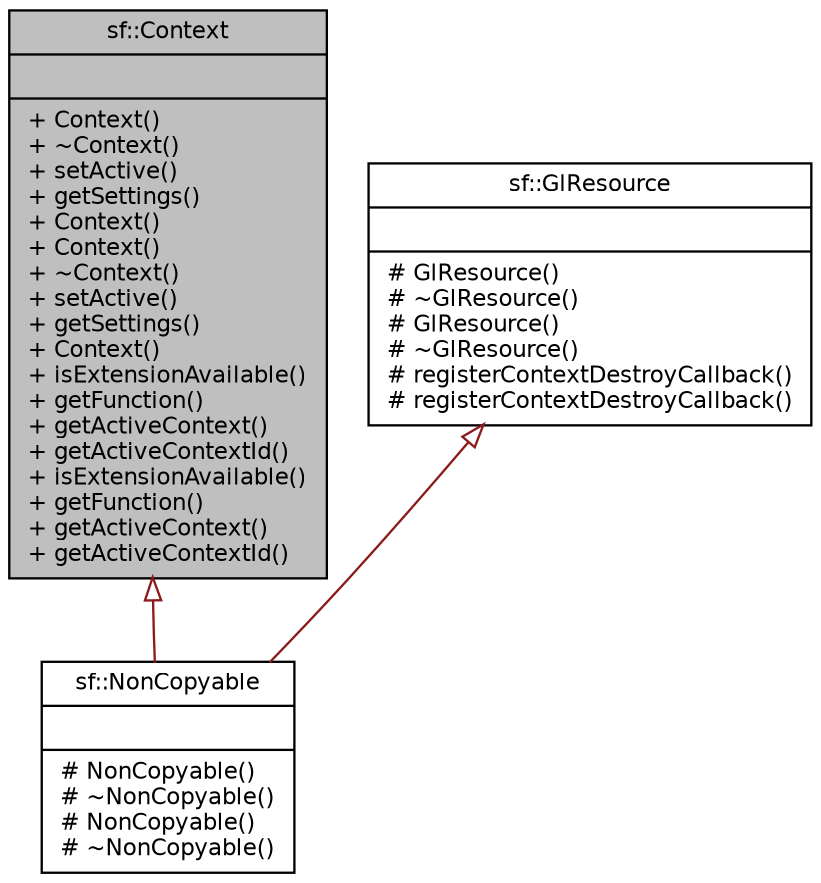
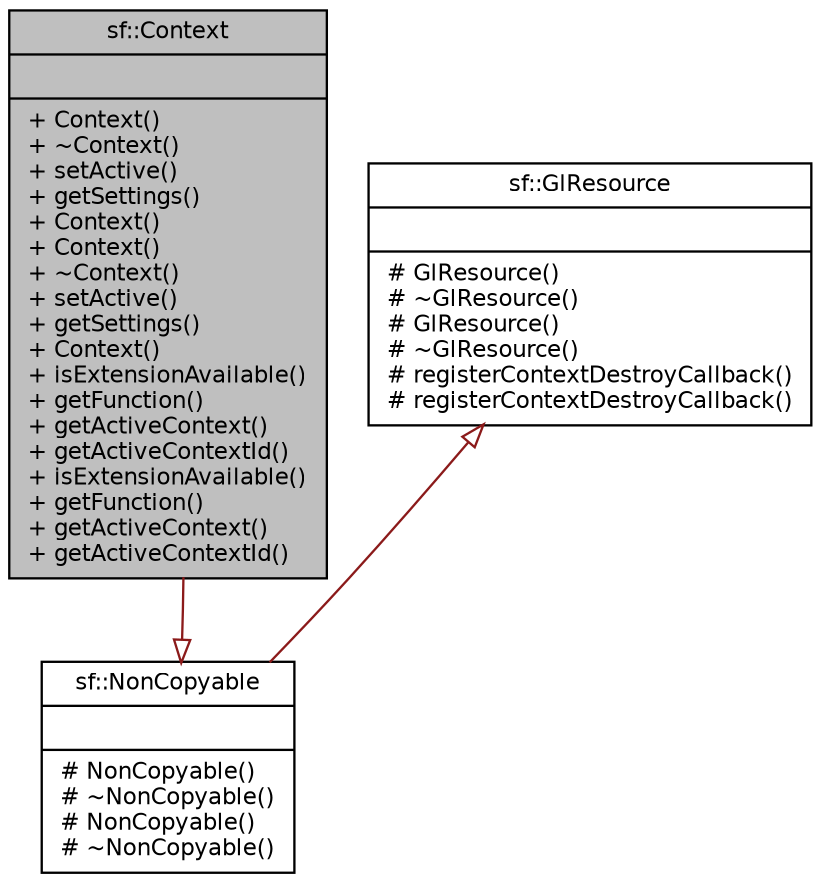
edge "sf::NonCopyable" -> "sf::Context": reversed
